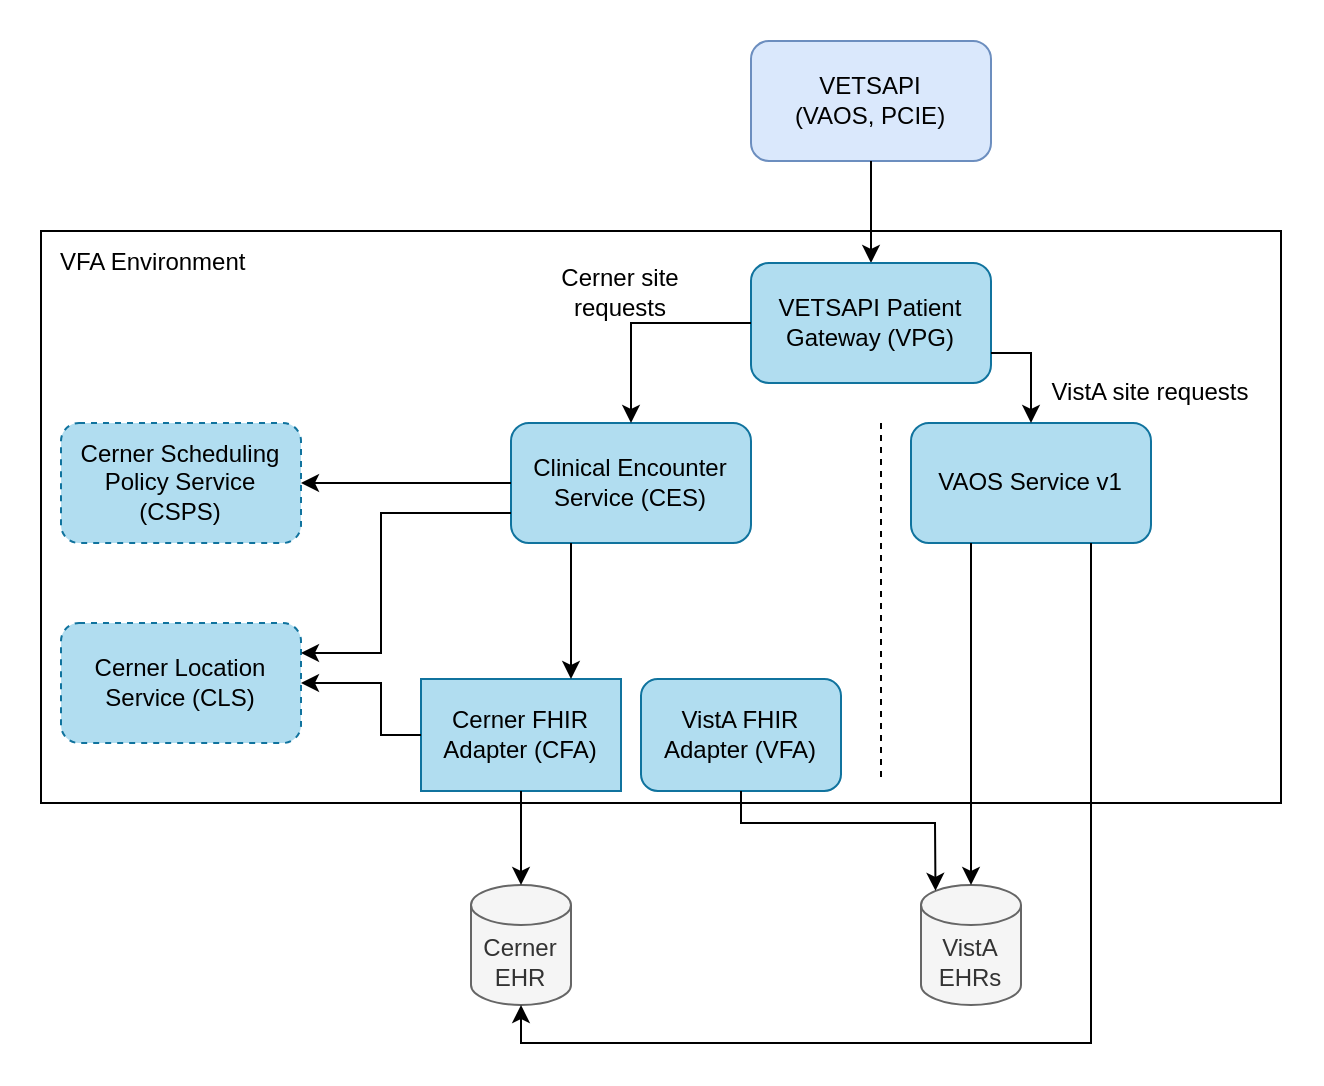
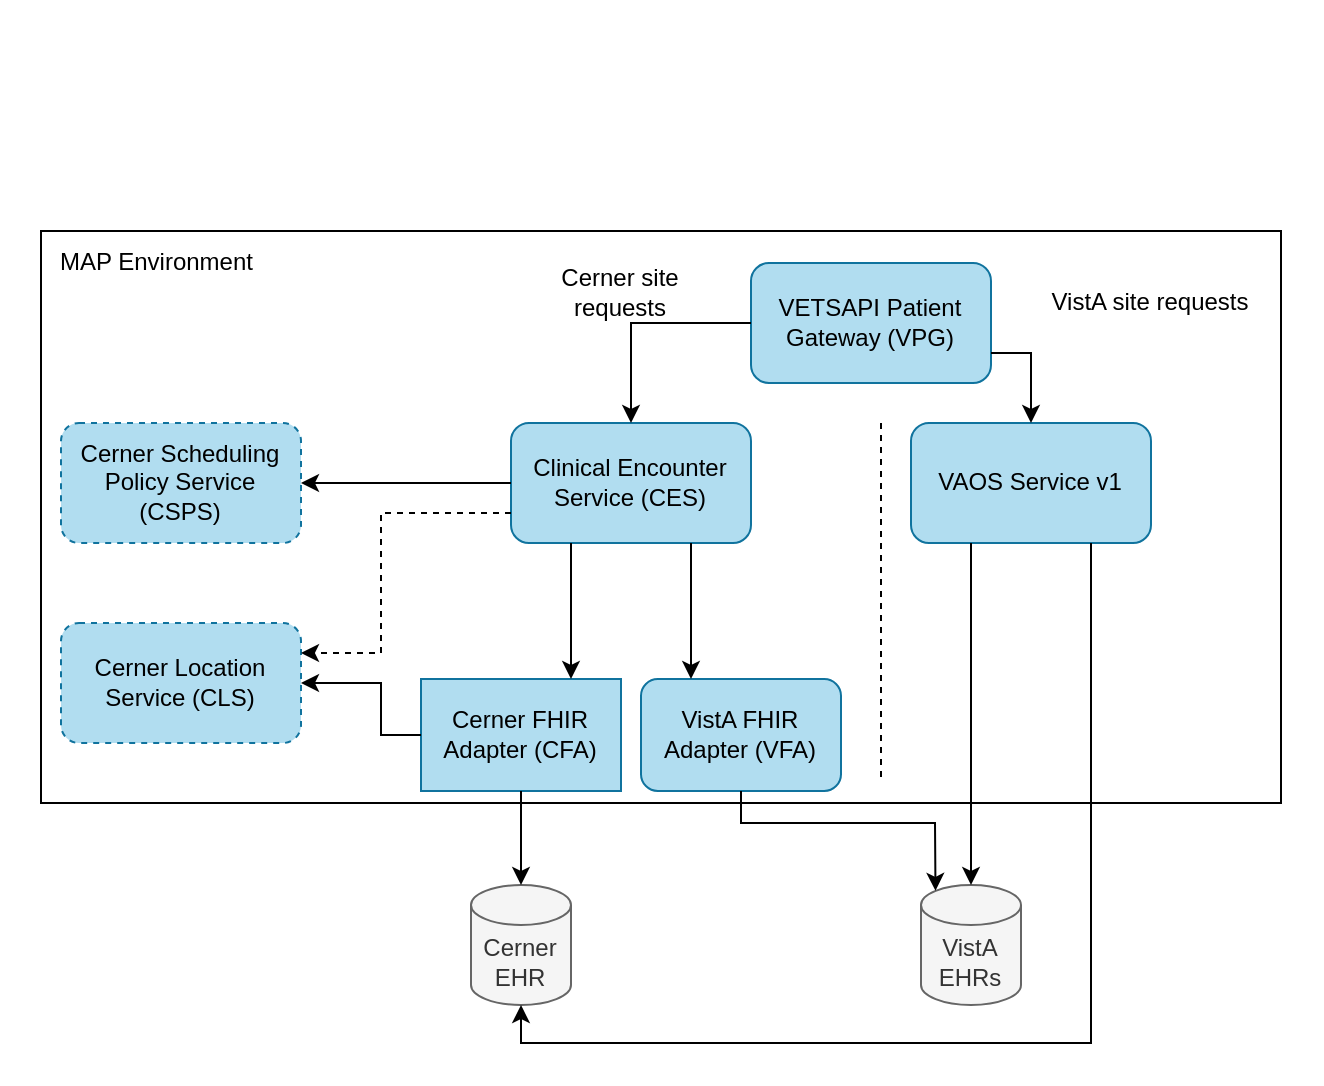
node "VETSAPI (VAOS, PCIE)": removed
edge "VETSAPI (VAOS, PCIE)" -> "VETSAPI Patient Gateway (VPG)": removed
node "VFA Environment": label "VFA Environment" -> "MAP Environment"
node "VistA site requests": moved (1151, 393) -> (1151, 303)
edge "Clinical Encounter Service (CES)" -> "Cerner Location Service (CLS)": style solid -> dashed
edge "Clinical Encounter Service (CES)" -> "VistA FHIR Adapter (VFA)": added
